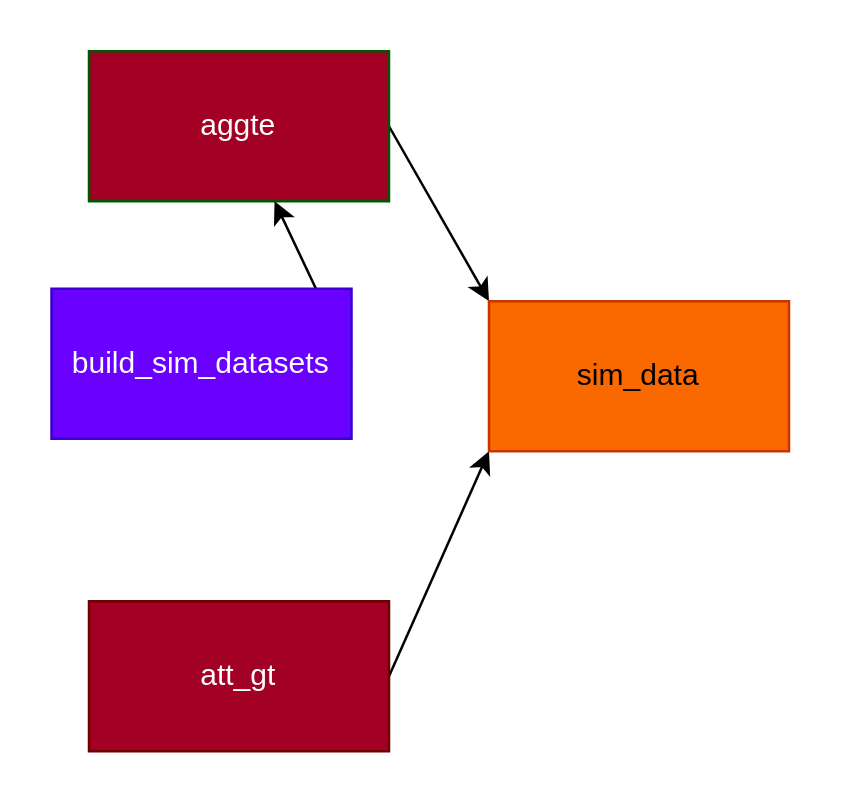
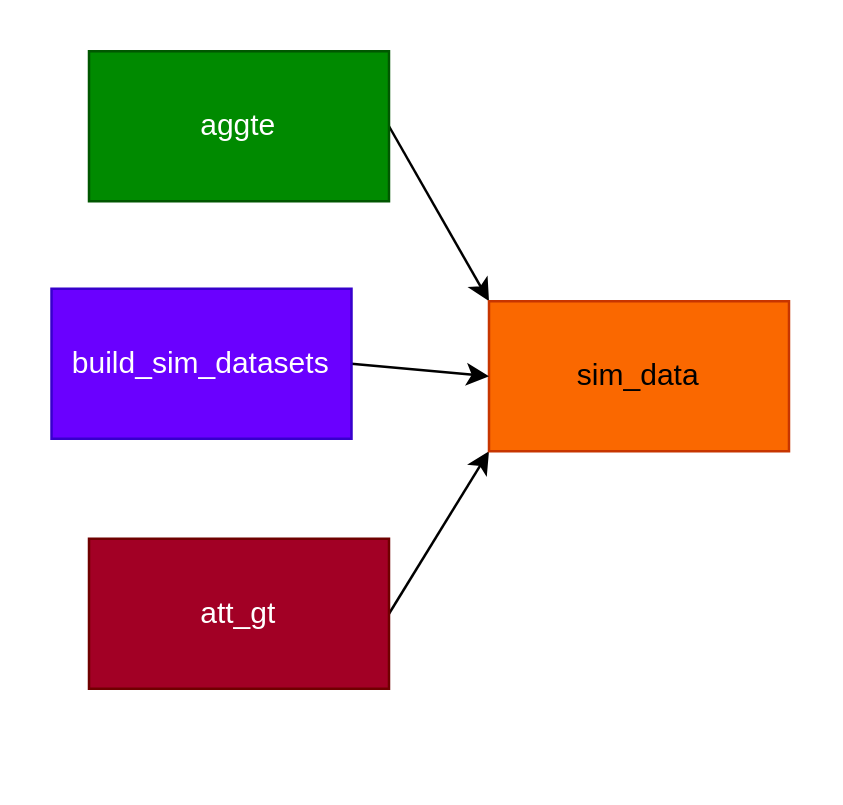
node "aggte": fillcolor #a20025 -> #008a00
edge "build_sim_datasets" -> "aggte": now "build_sim_datasets" -> "sim_data"
node "att_gt": moved (239, 676) -> (239, 614)
